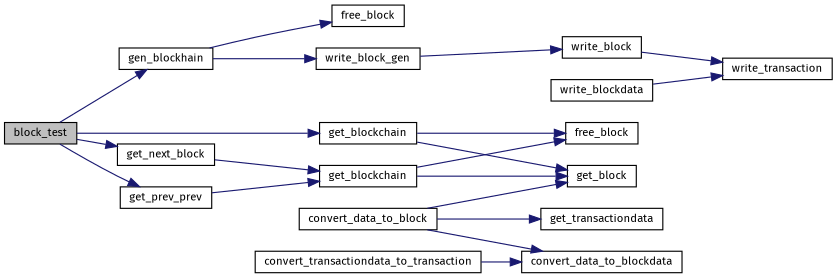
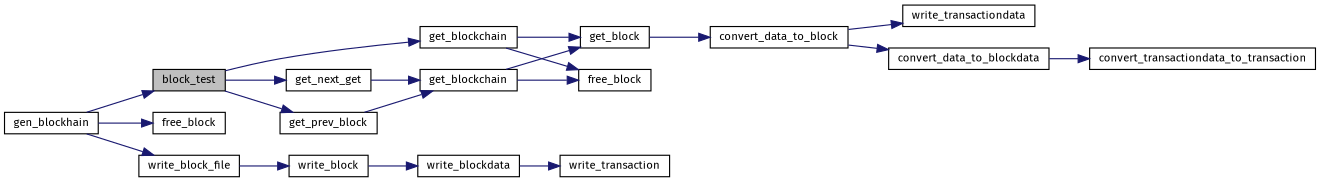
edge "write_block" -> "write_transaction": now "write_block" -> "write_blockdata"
node "write_block_gen": label "write_block_gen" -> "write_block_file"
edge "block_test" -> "gen_blockhain": reversed
node "get_next_block": label "get_next_block" -> "get_next_get"
edge "convert_data_to_block" -> "get_block": reversed
node "get_prev_prev": label "get_prev_prev" -> "get_prev_block"
node "get_transactiondata": label "get_transactiondata" -> "write_transactiondata"
edge "convert_transactiondata_to_transaction" -> "convert_data_to_blockdata": reversed
